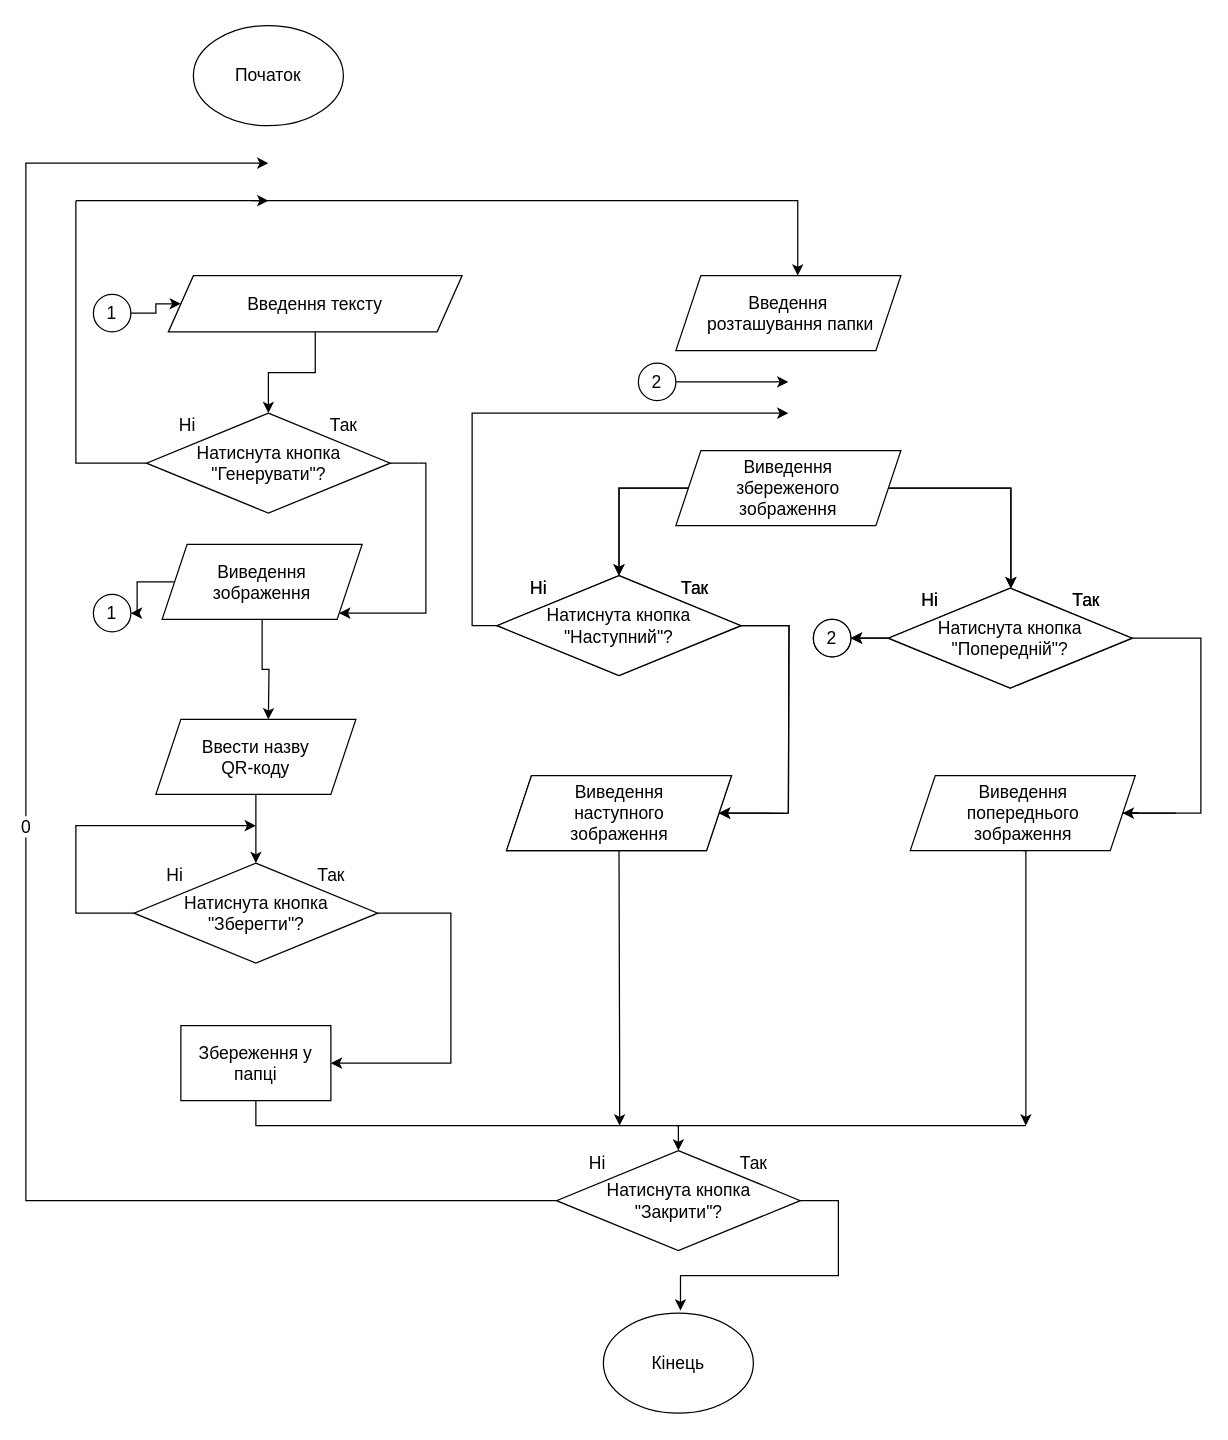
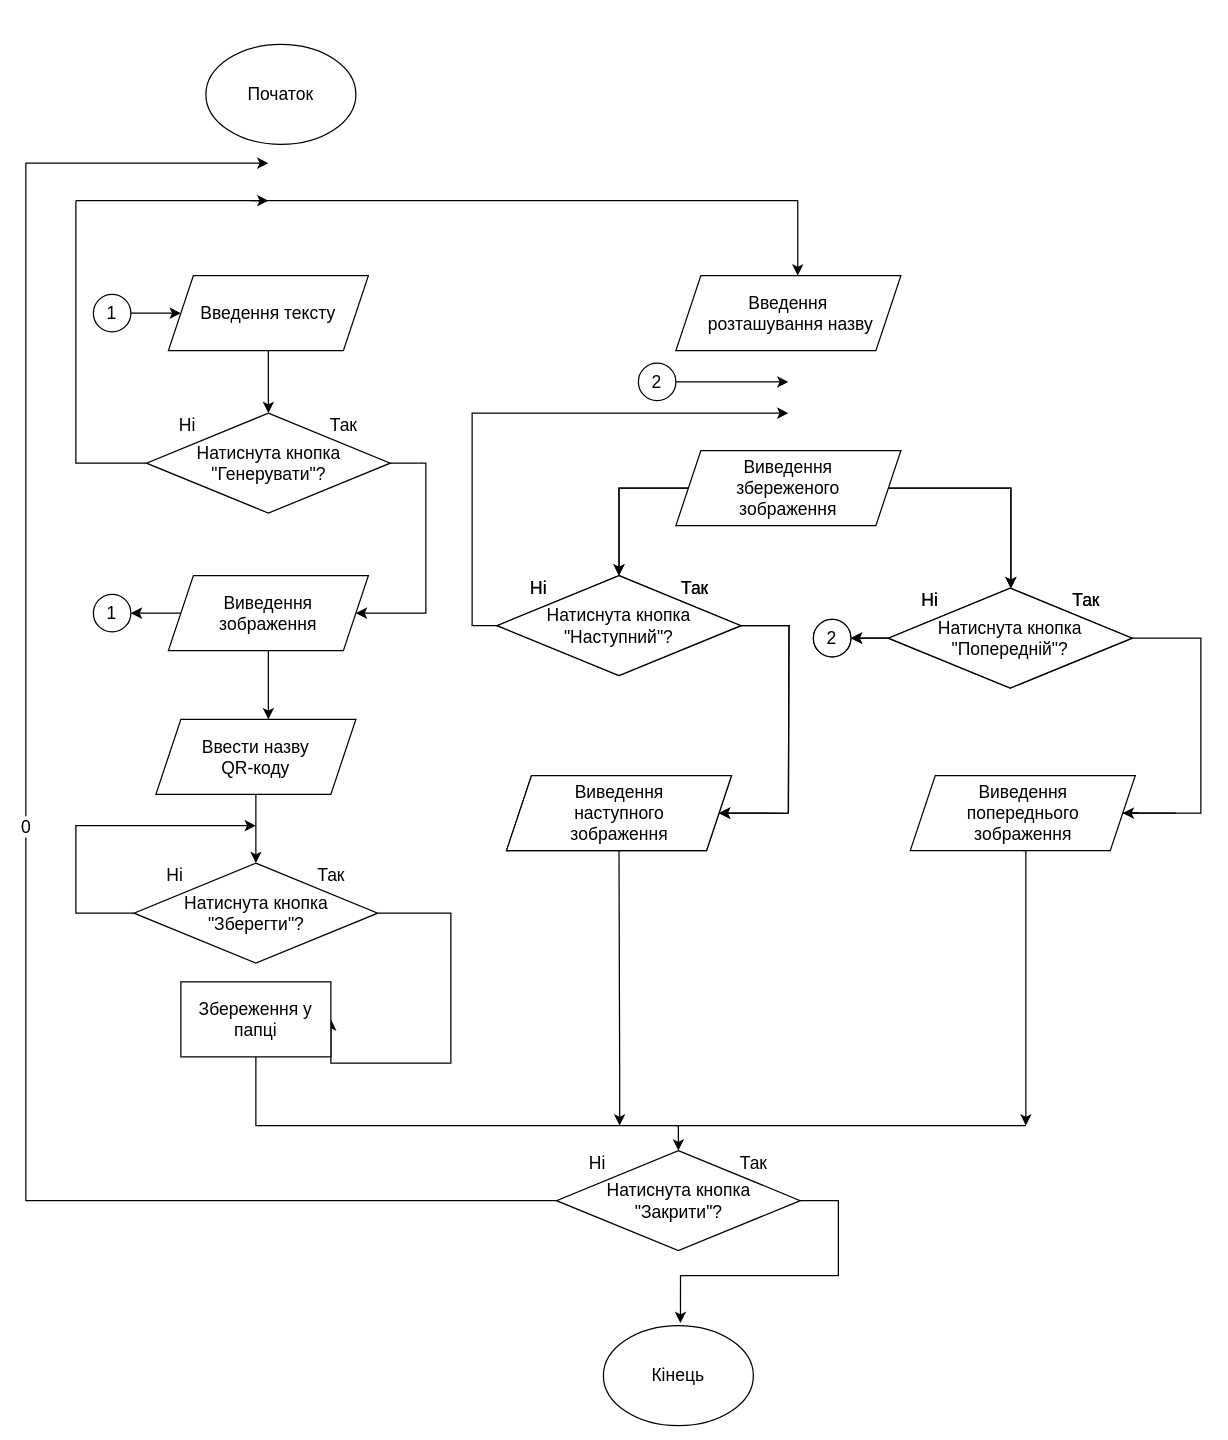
node "Початок": moved (268, 76) -> (281, 94)
node "Введення тексту": size 294x56 -> 200x75
node "Введення розташування папки": label "Введення розташування папки" -> "Введення розташування назву"
node "Виведення зображення": moved (262, 582) -> (268, 613)
node "Збереження у папці": moved (256, 1063) -> (256, 1019)
node "Кінець": moved (678, 1363) -> (678, 1376)
